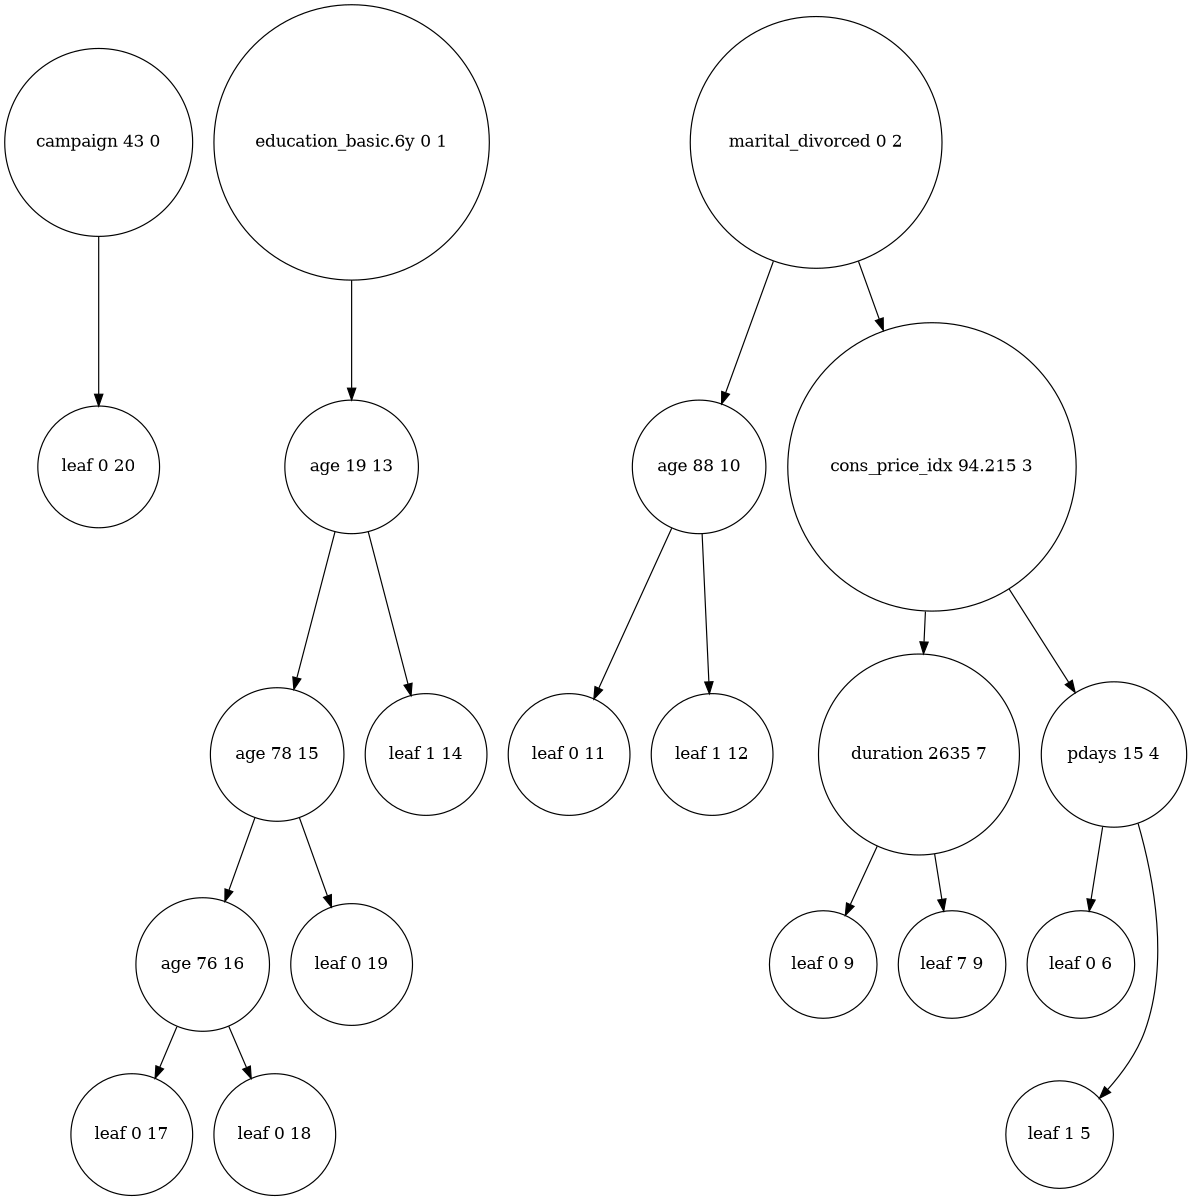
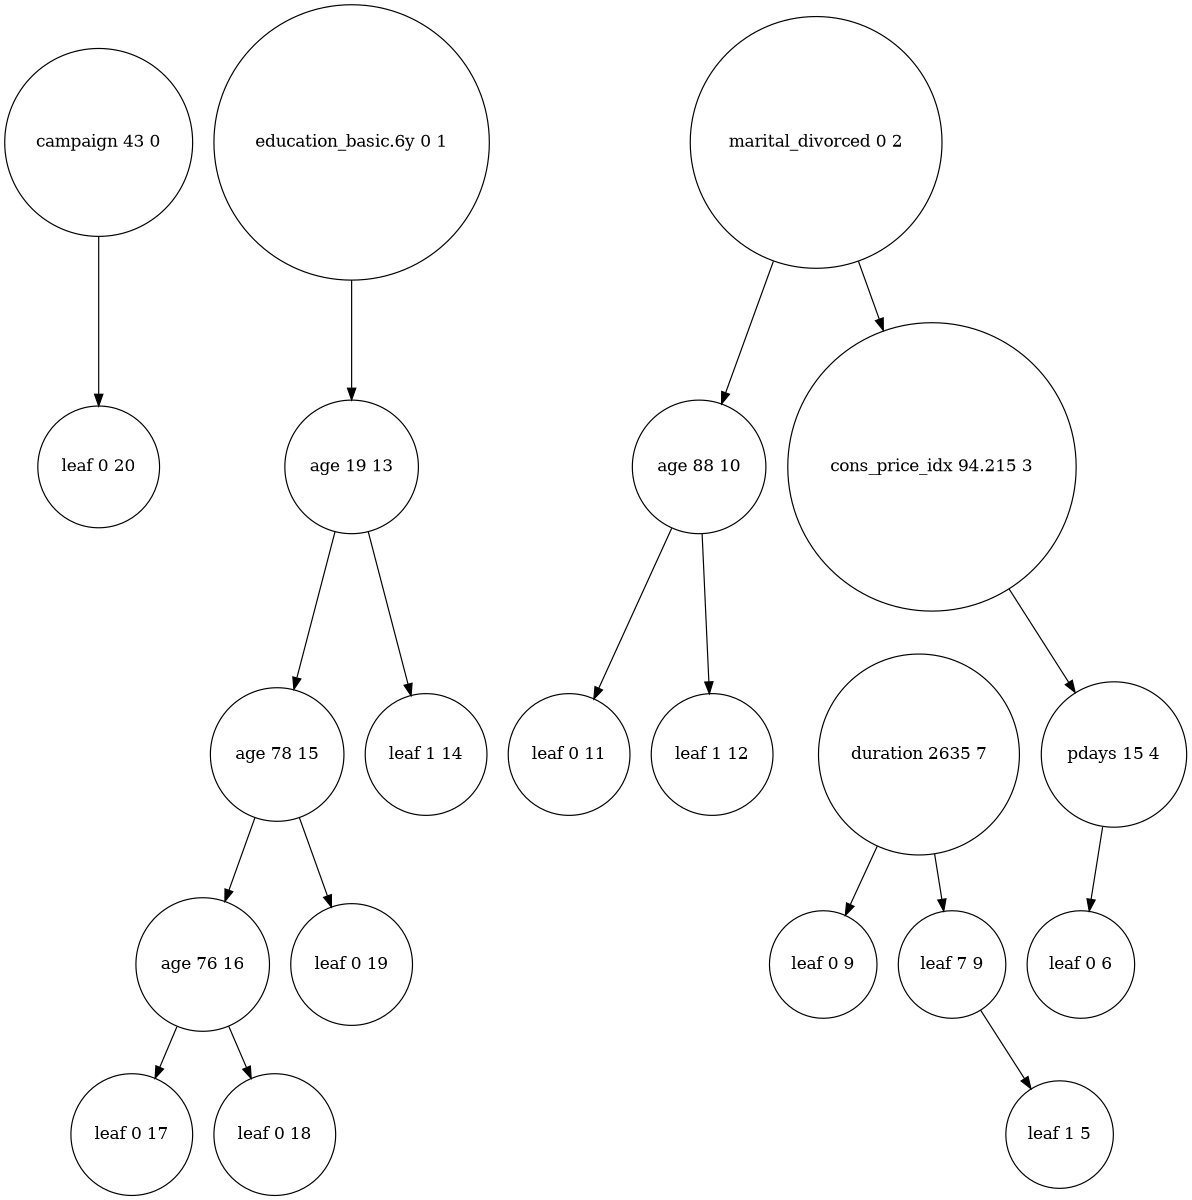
edge "cons_price_idx 94.215 3" -> "duration 2635 7": removed
edge "pdays 15 4" -> "leaf 1 5": now "leaf 7 9" -> "leaf 1 5"
